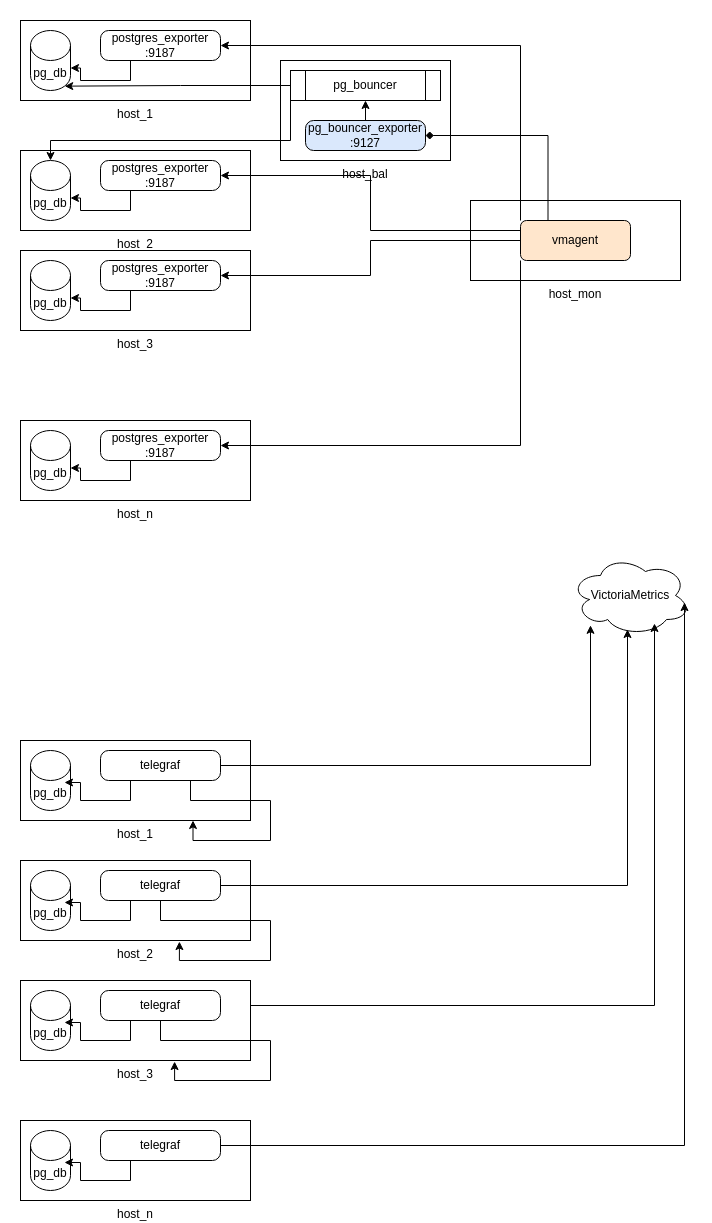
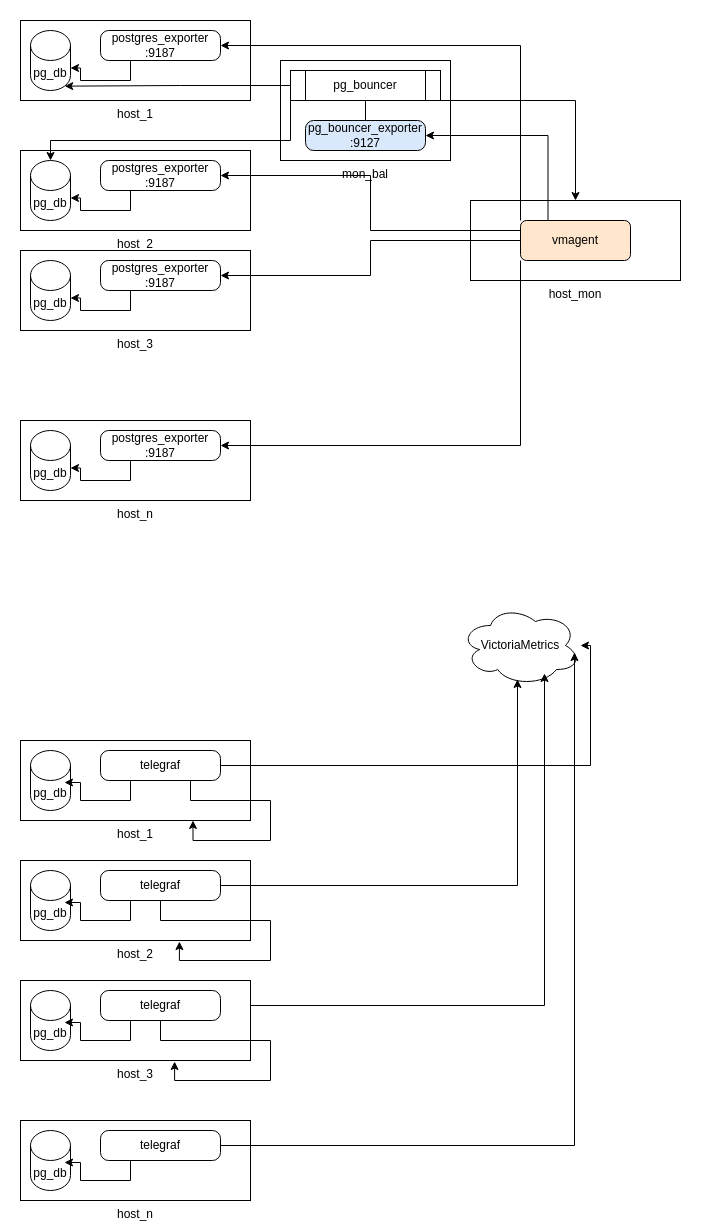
edge "pg_bouncer_exporter :9127" -> "pg_bouncer": now "pg_bouncer_exporter :9127" -> "host_mon"
edge "vmagent" -> "pg_bouncer_exporter :9127": arrowhead diamond -> classic
node "host_bal": label "host_bal" -> "mon_bal"
node "VictoriaMetrics": moved (631, 596) -> (521, 646)
